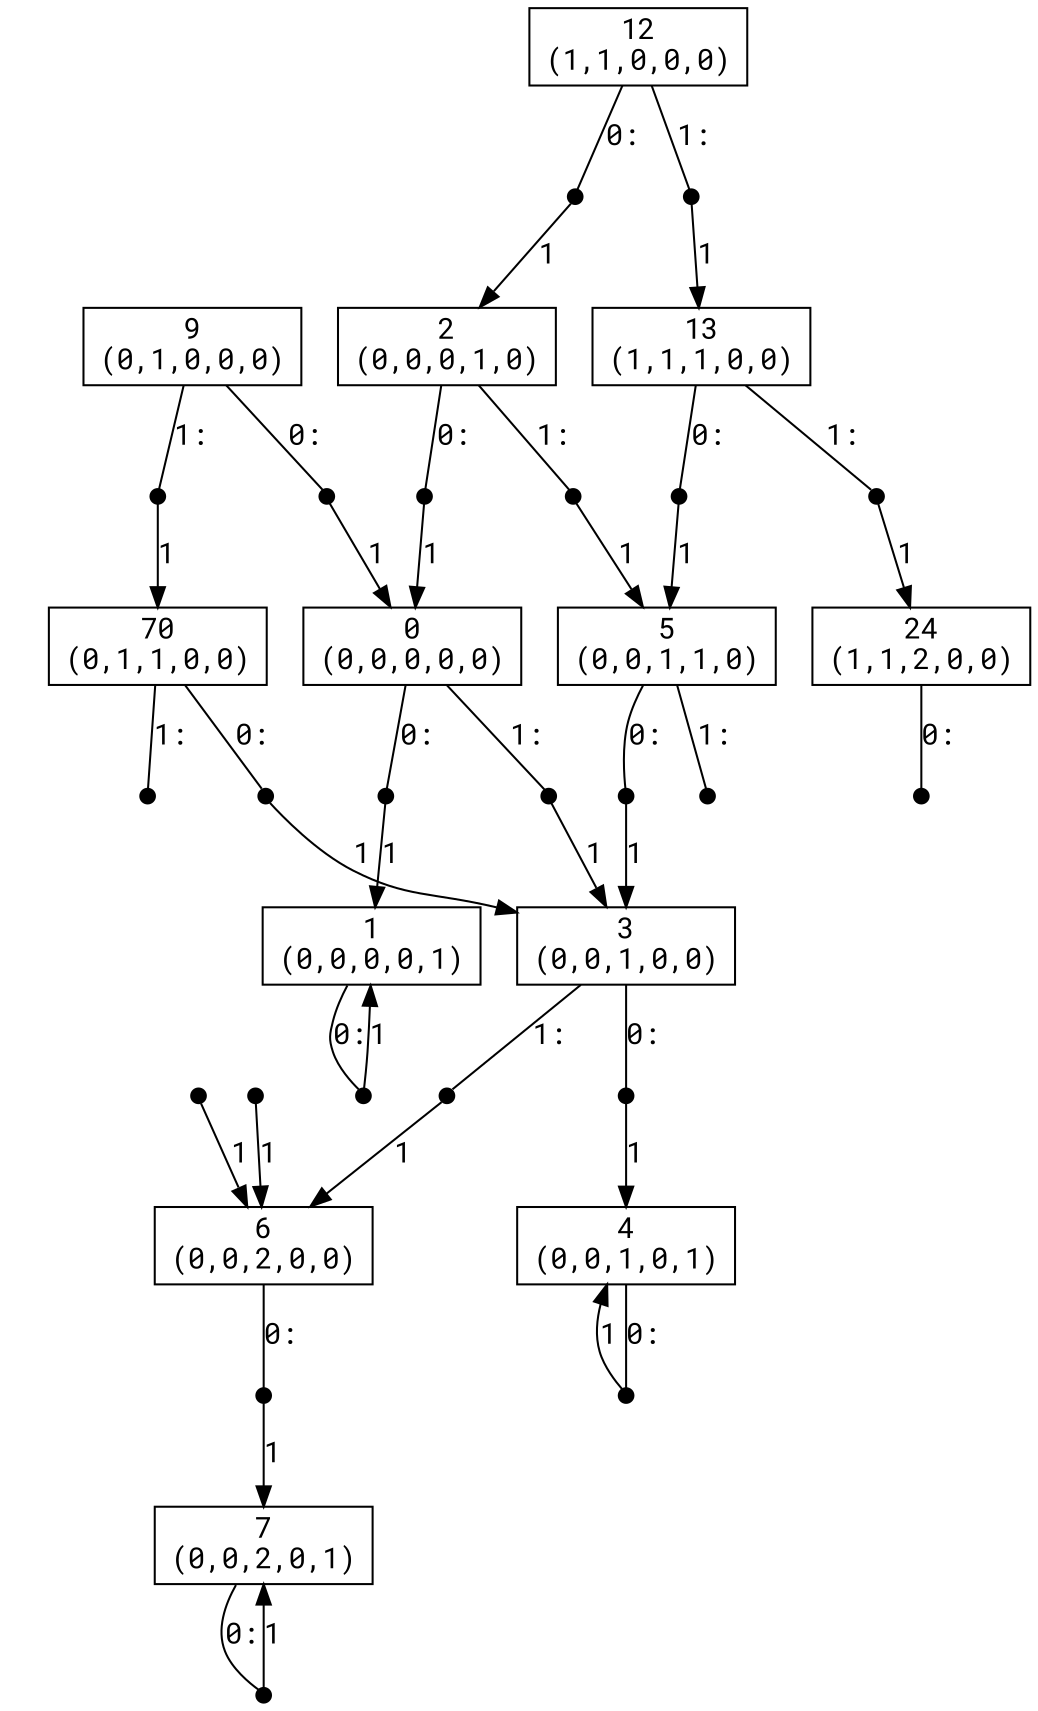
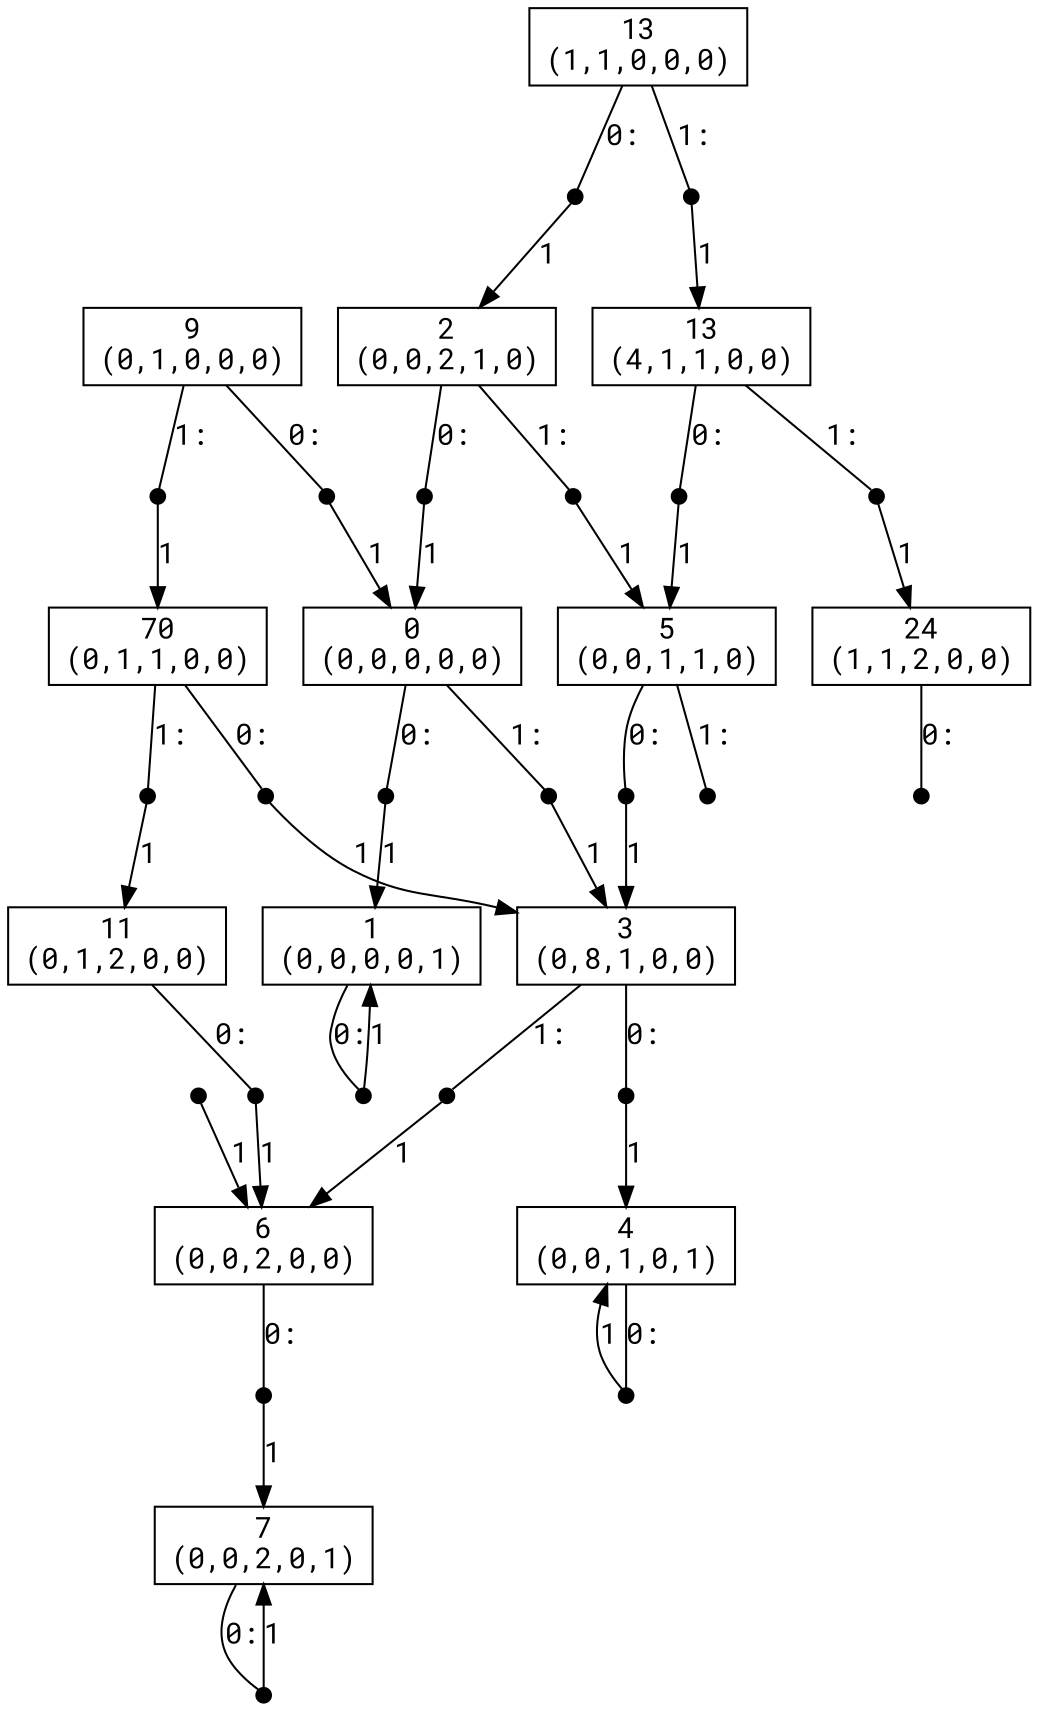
node "12 (1,1,0,0,0)": label "12 (1,1,0,0,0)" -> "13 (1,1,0,0,0)"
node "2 (0,0,0,1,0)": label "2 (0,0,0,1,0)" -> "2 (0,0,2,1,0)"
node "13 (1,1,1,0,0)": label "13 (1,1,1,0,0)" -> "13 (4,1,1,0,0)"
node "11 (0,1,2,0,0)": added
node "3 (0,0,1,0,0)": label "3 (0,0,1,0,0)" -> "3 (0,8,1,0,0)"
